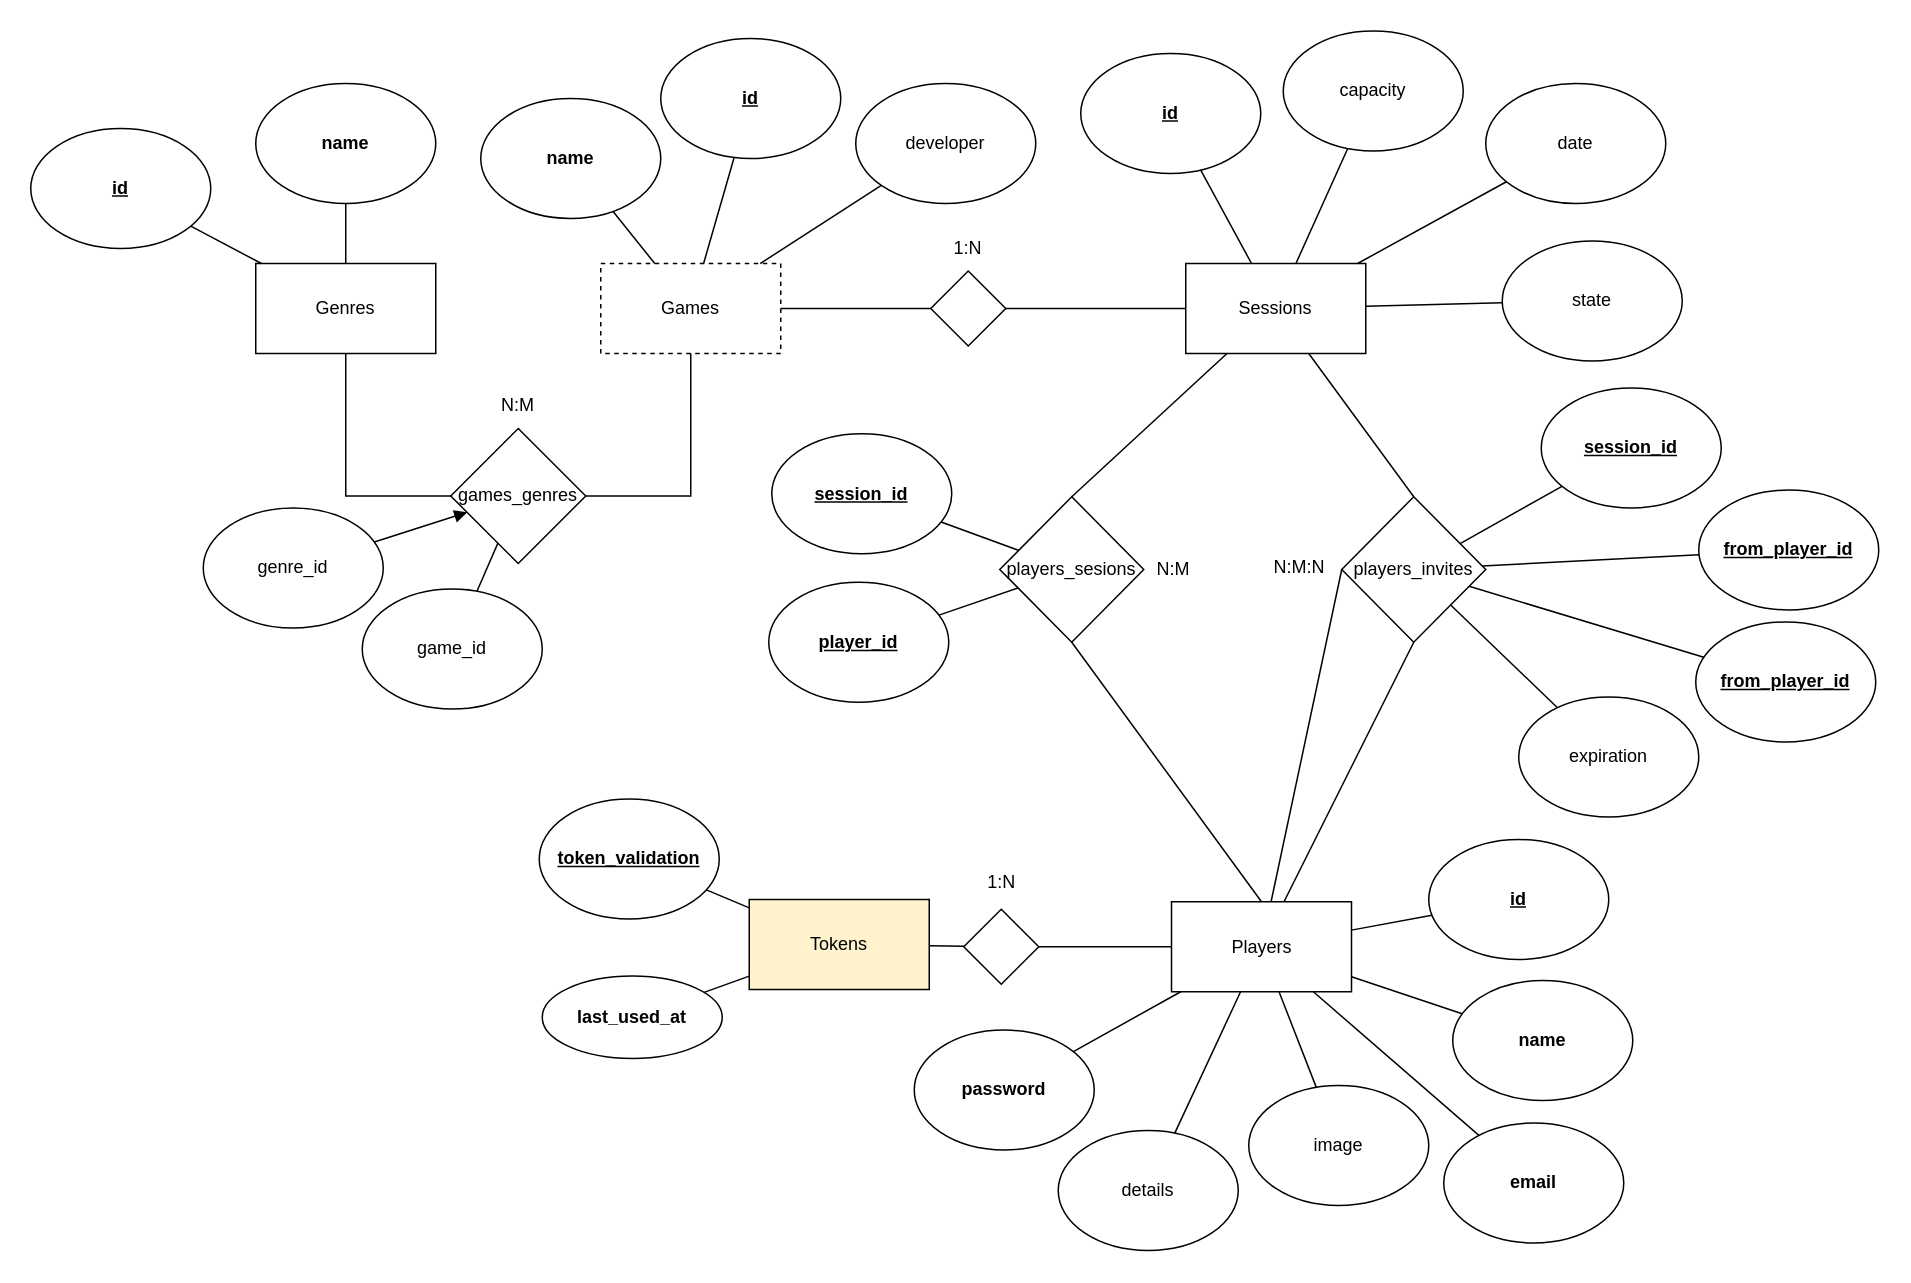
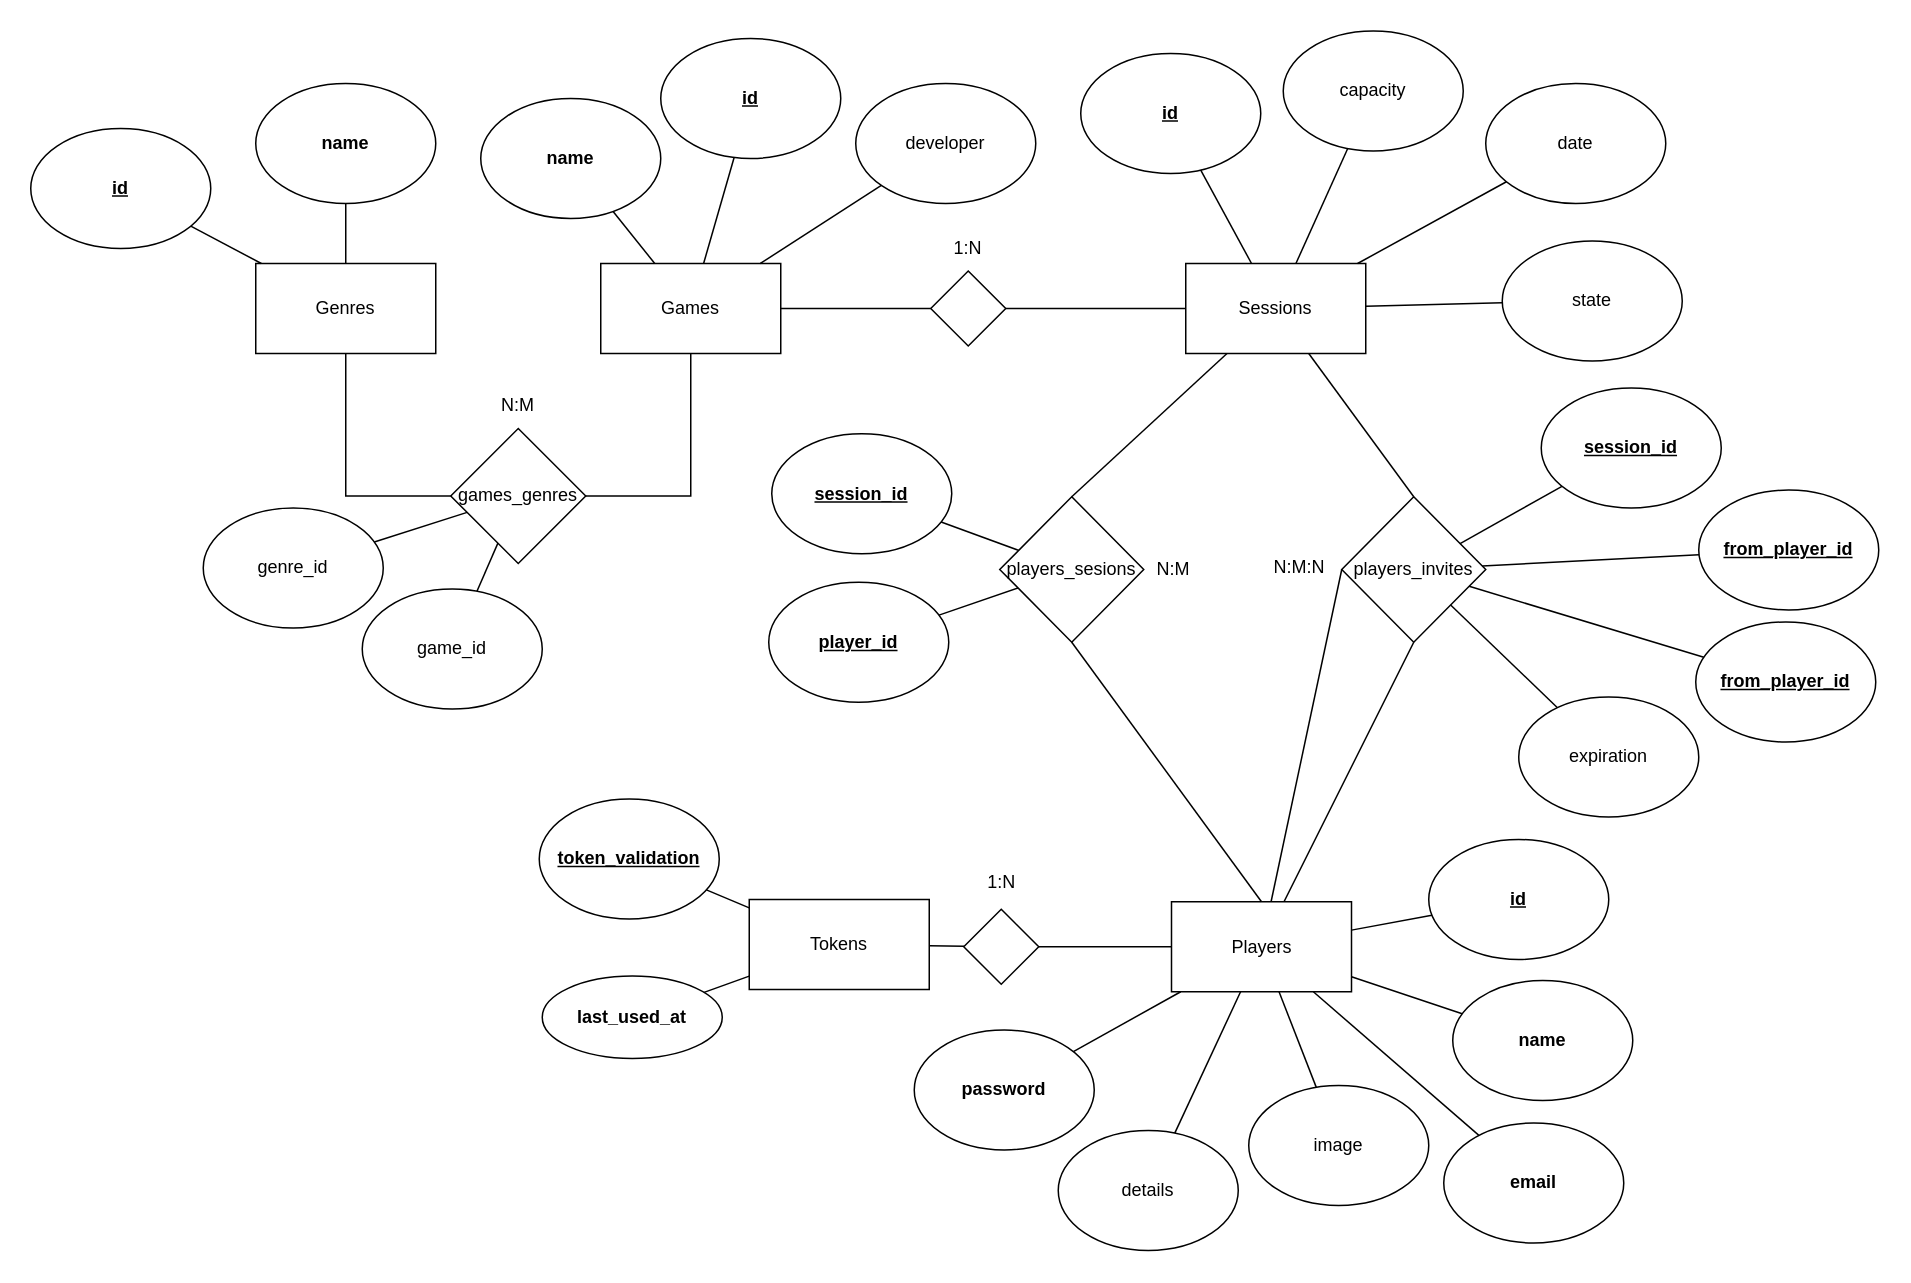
node "Games": style dashed -> solid
edge "genre_id" -> "games_genres": arrowhead block -> none
node "Tokens": fillcolor #fff2cc -> #ffffff
